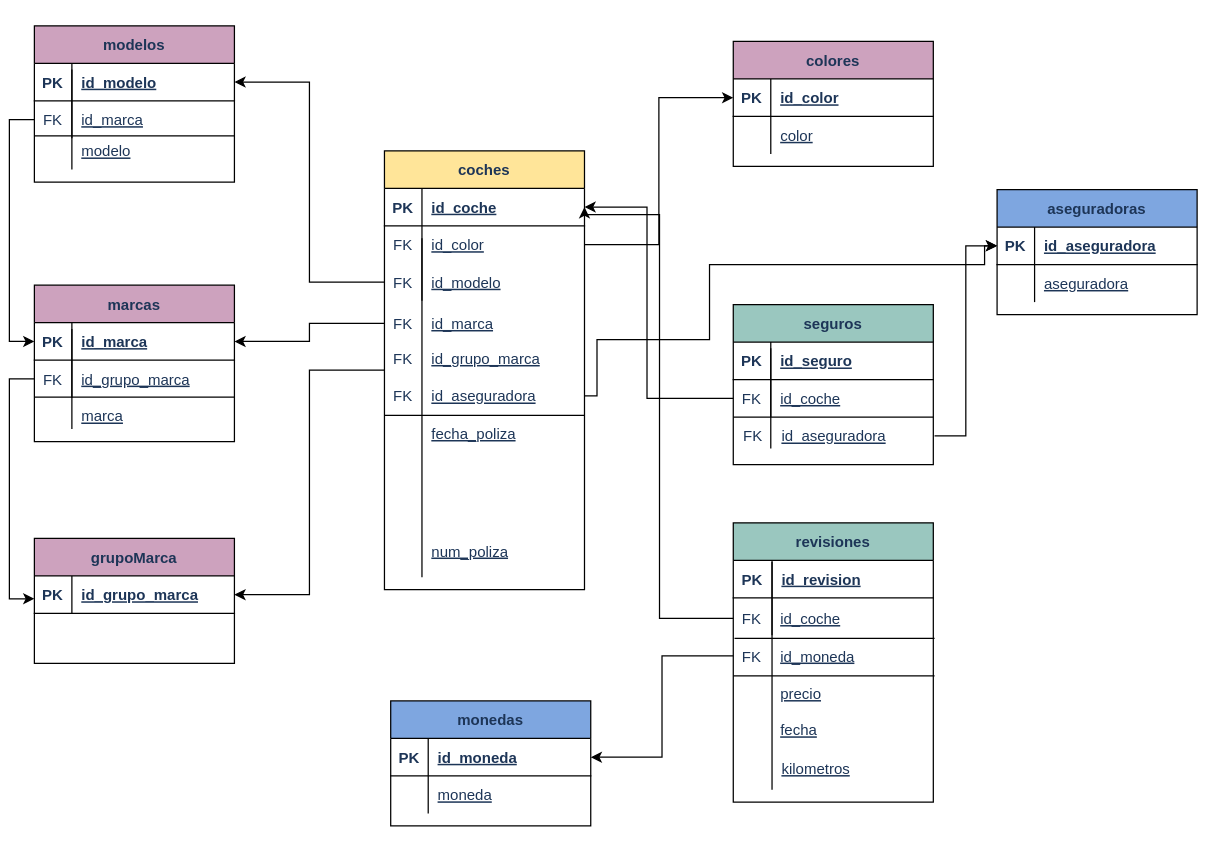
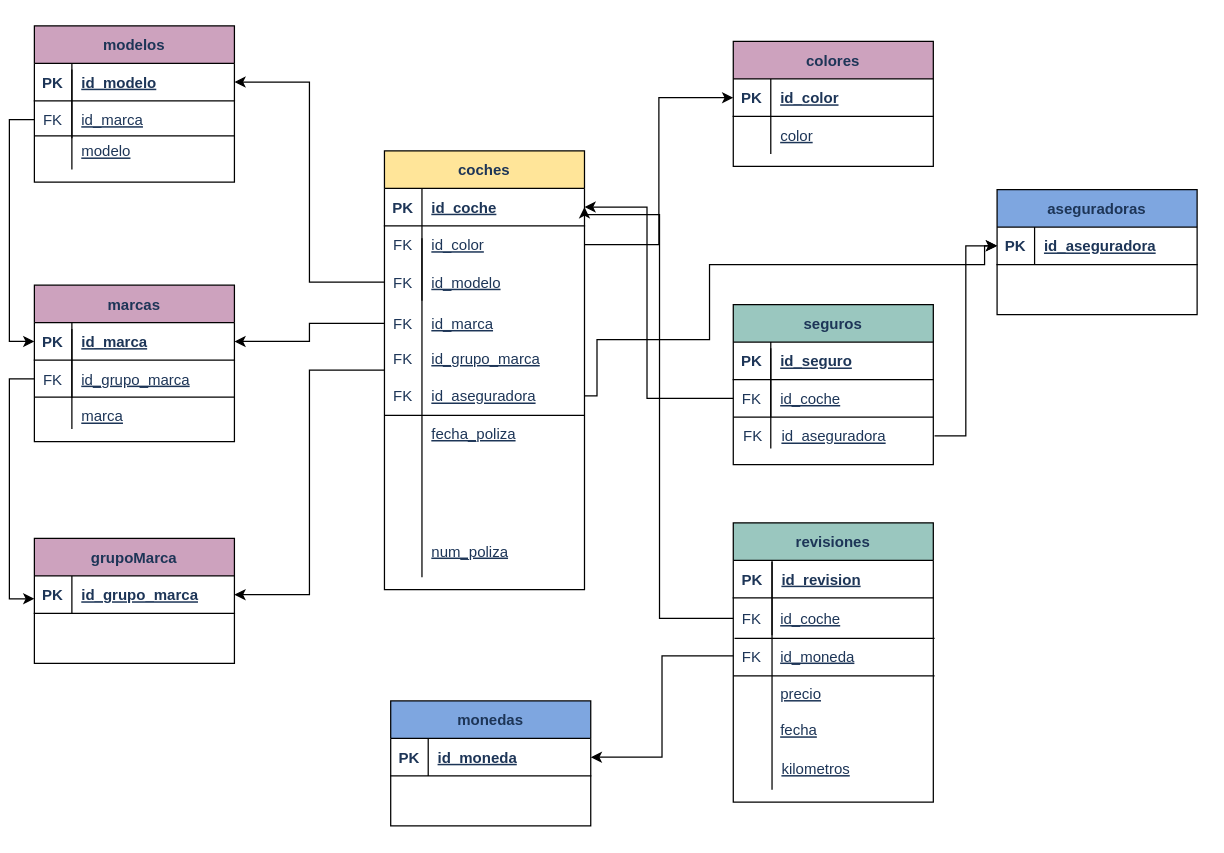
node "aseguradora": removed
node "moneda": removed
